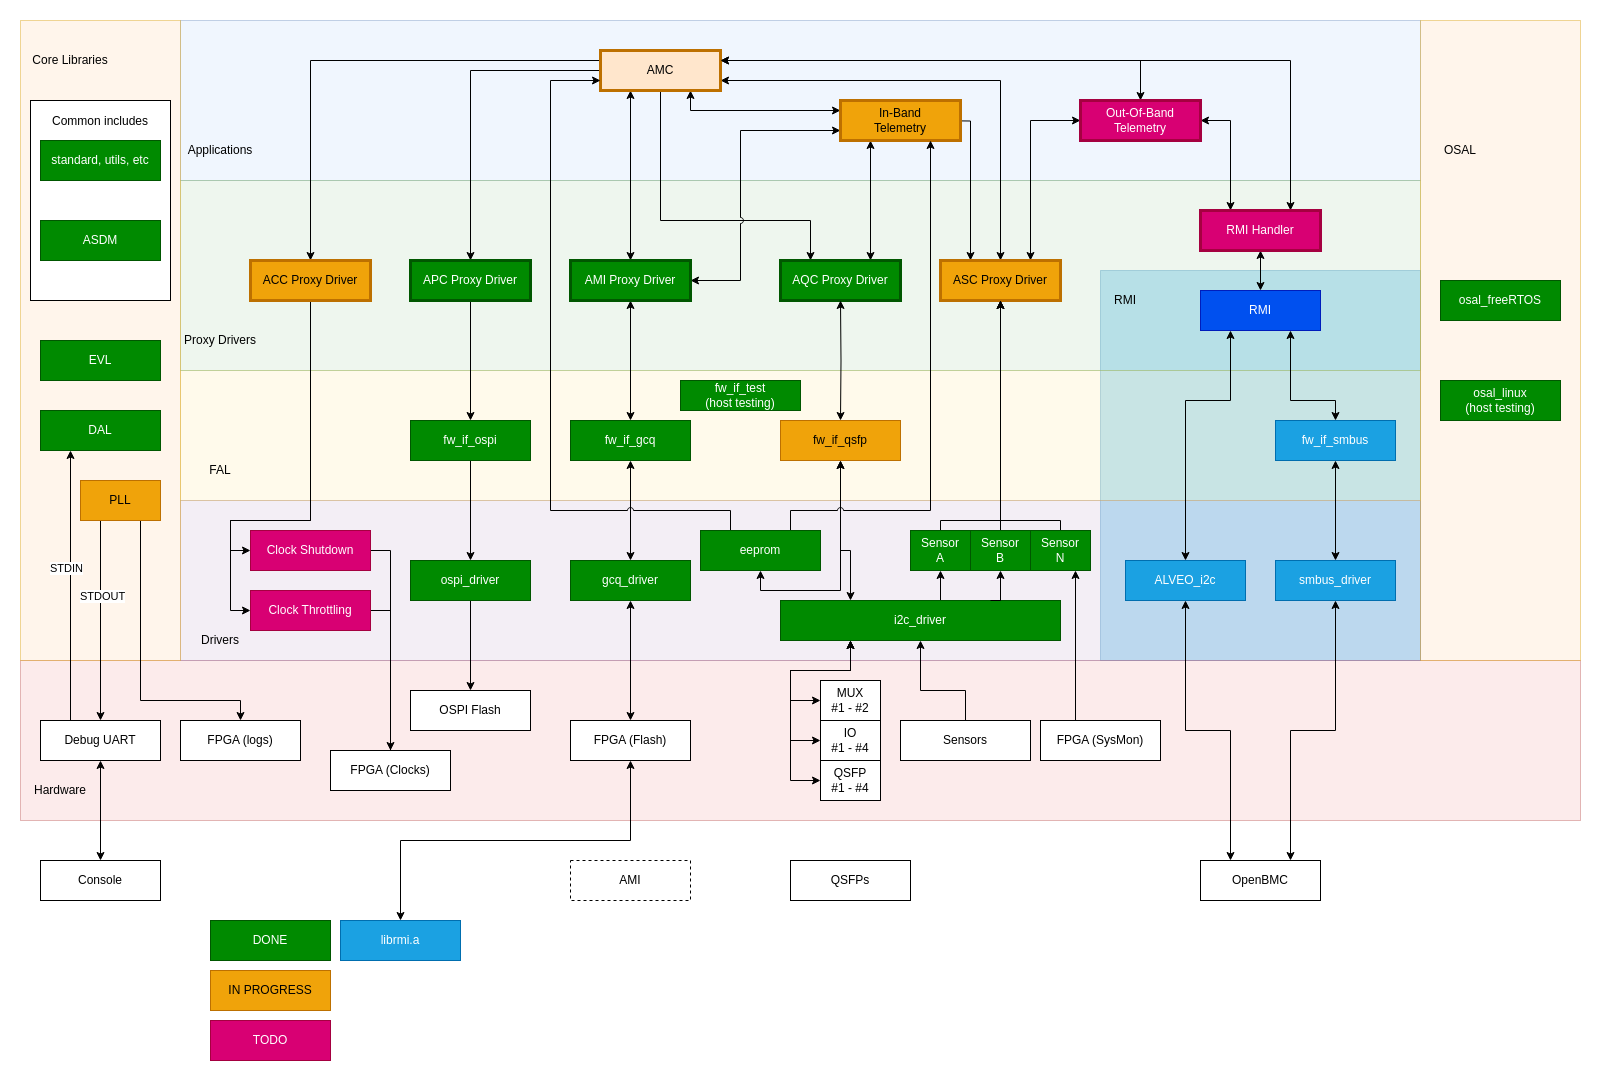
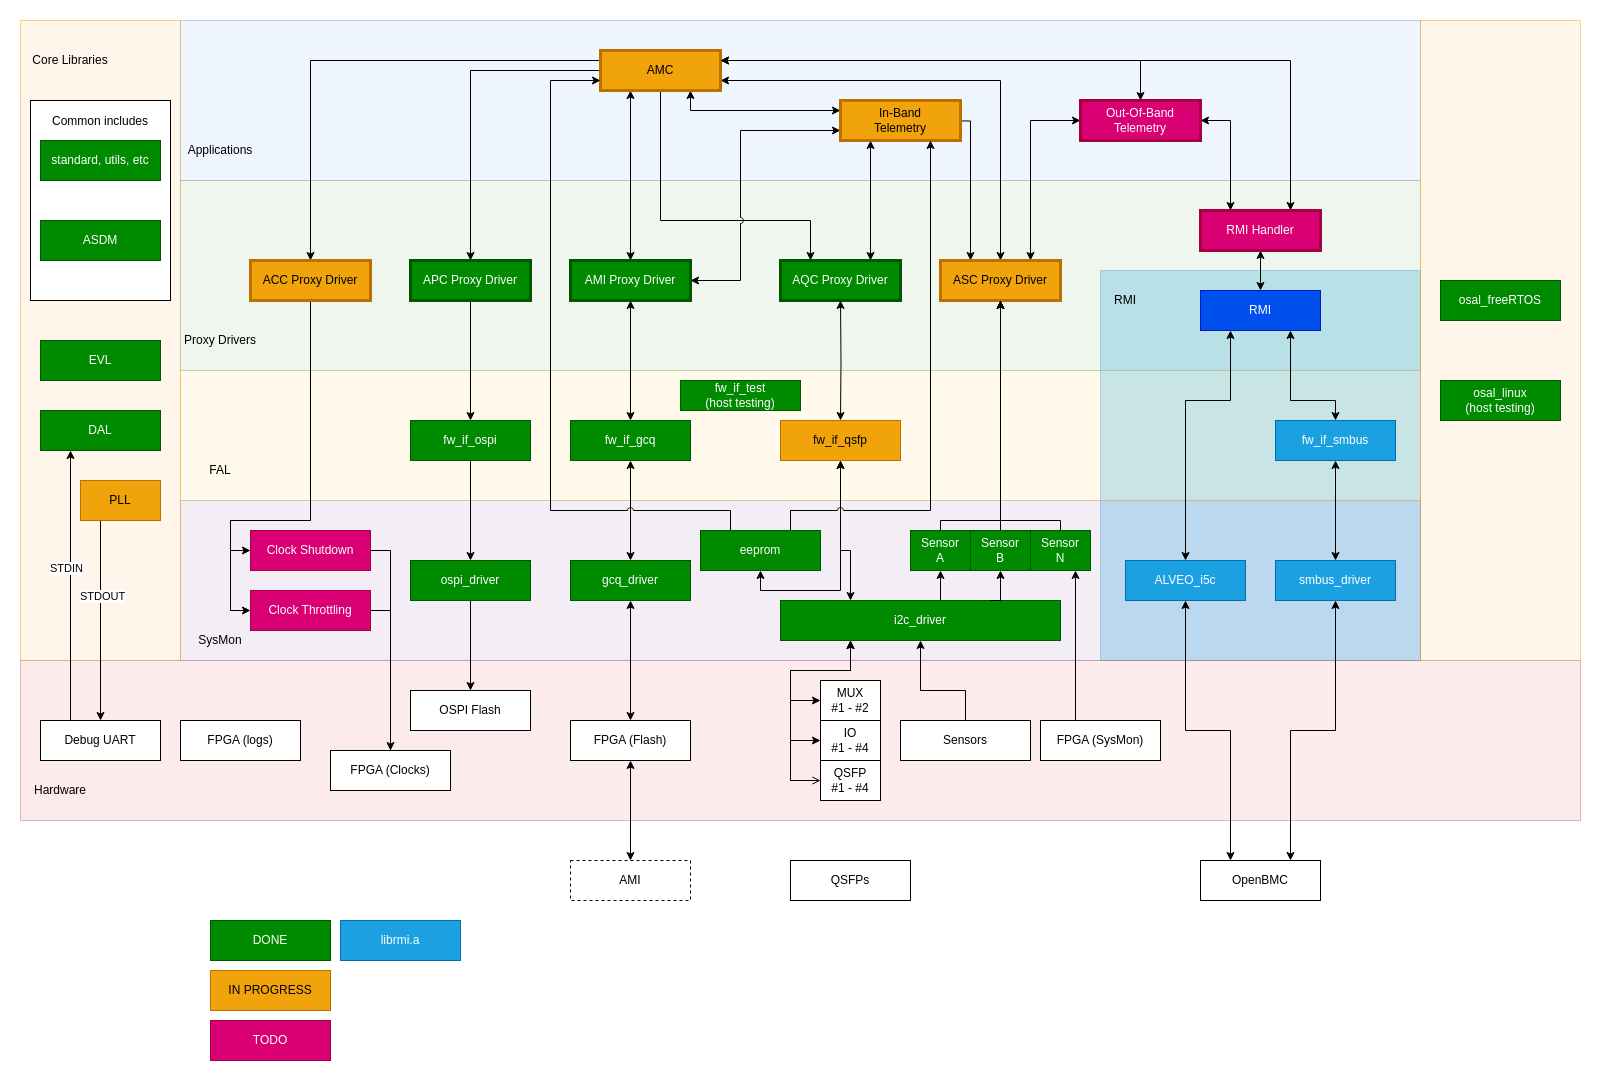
node "AMC": fillcolor #ffe6cc -> #f0a30a
node "OSAL": removed
node "ALVEO_i2c": label "ALVEO_i2c" -> "ALVEO_i5c"
node "Drivers": label "Drivers" -> "SysMon"
edge "PLL" -> "FPGA (logs)": removed
edge "i2c_driver" -- "QSFP #1 - #4": arrowhead classic -> open
edge "Debug UART" -- "Console": removed
edge "FPGA (Flash)" -- "librmi.a": now "FPGA (Flash)" -- "AMI"
node "Console": removed
